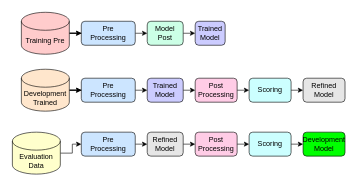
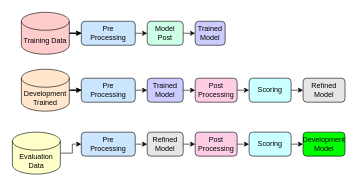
node "Training Pre": label "Training Pre" -> "Training Data"
